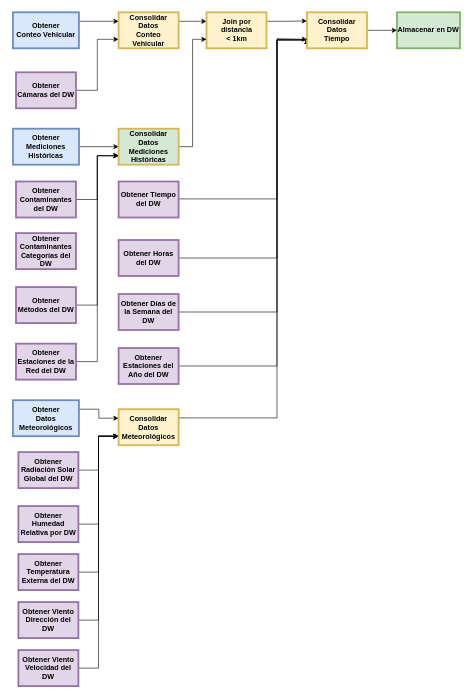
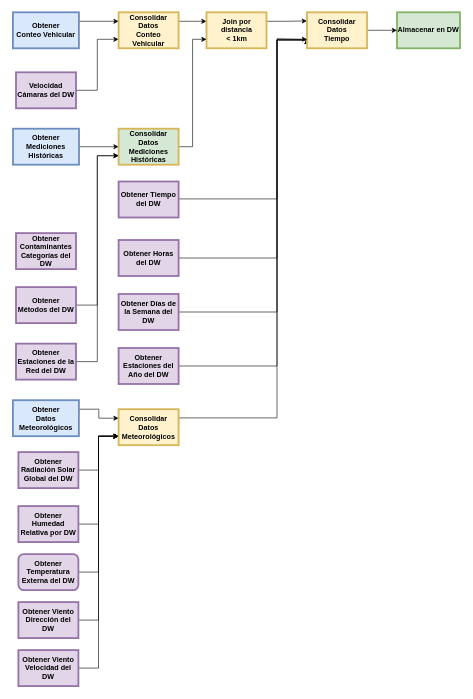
node "Obtener Cámaras del DW": label "Obtener Cámaras del DW" -> "Velocidad Cámaras del DW"
node "Obtener Contaminantes del DW": removed
edge "Obtener Contaminantes del DW" -> "Consolidar Datos Mediciones Históricas": removed
node "Obtener Temperatura Externa del DW": shape rectangle -> rounded rectangle
